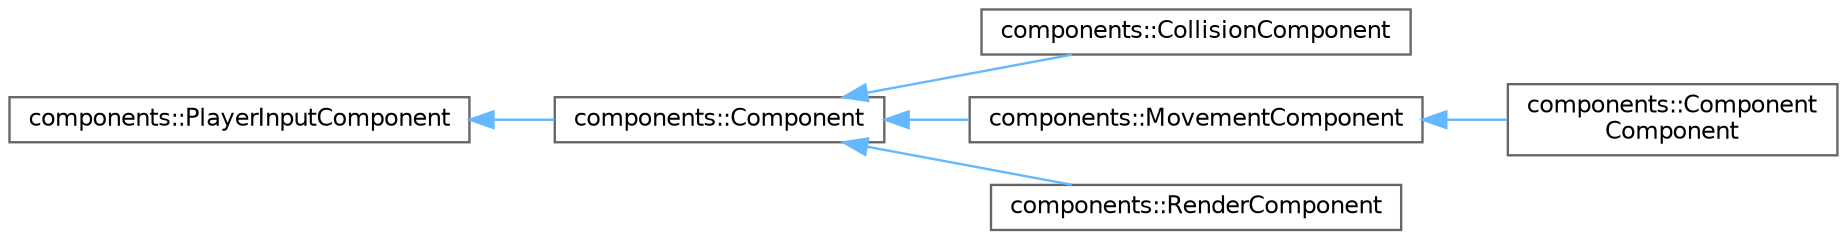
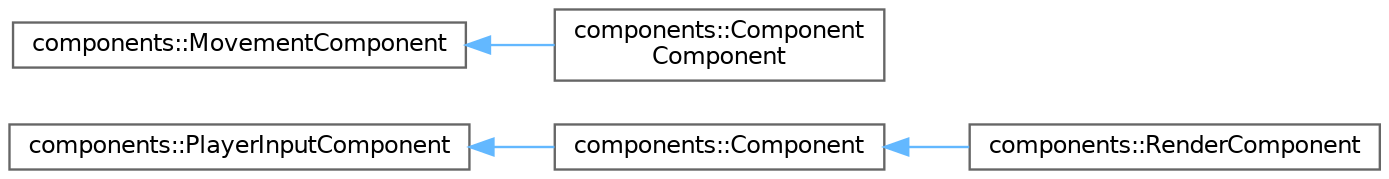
node "components::CollisionComponent": removed
edge "components::MovementComponent" -> "components::Component": removed
